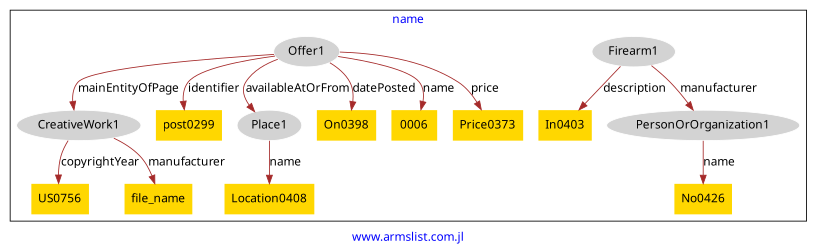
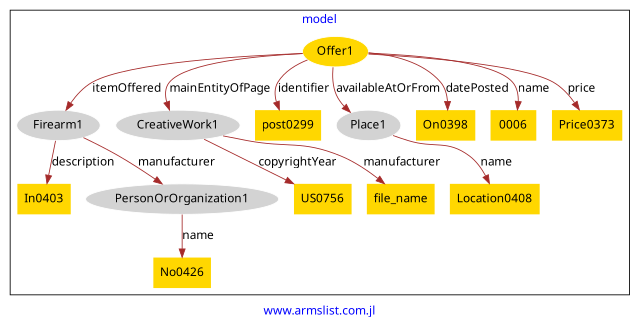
cluster "name": label "name" -> "model"
node "Offer1": fillcolor lightgray -> gold
edge "Offer1" -> "Firearm1": added, label "itemOffered"
